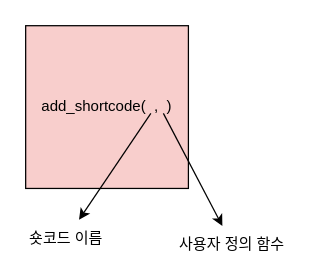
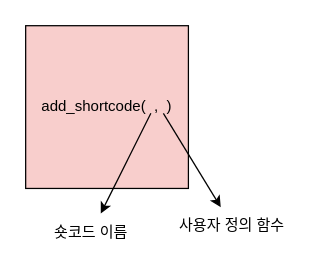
node "숏코드 이름": moved (66, 238) -> (91, 232)
node "사용자 정의 함수": moved (232, 244) -> (232, 226)
